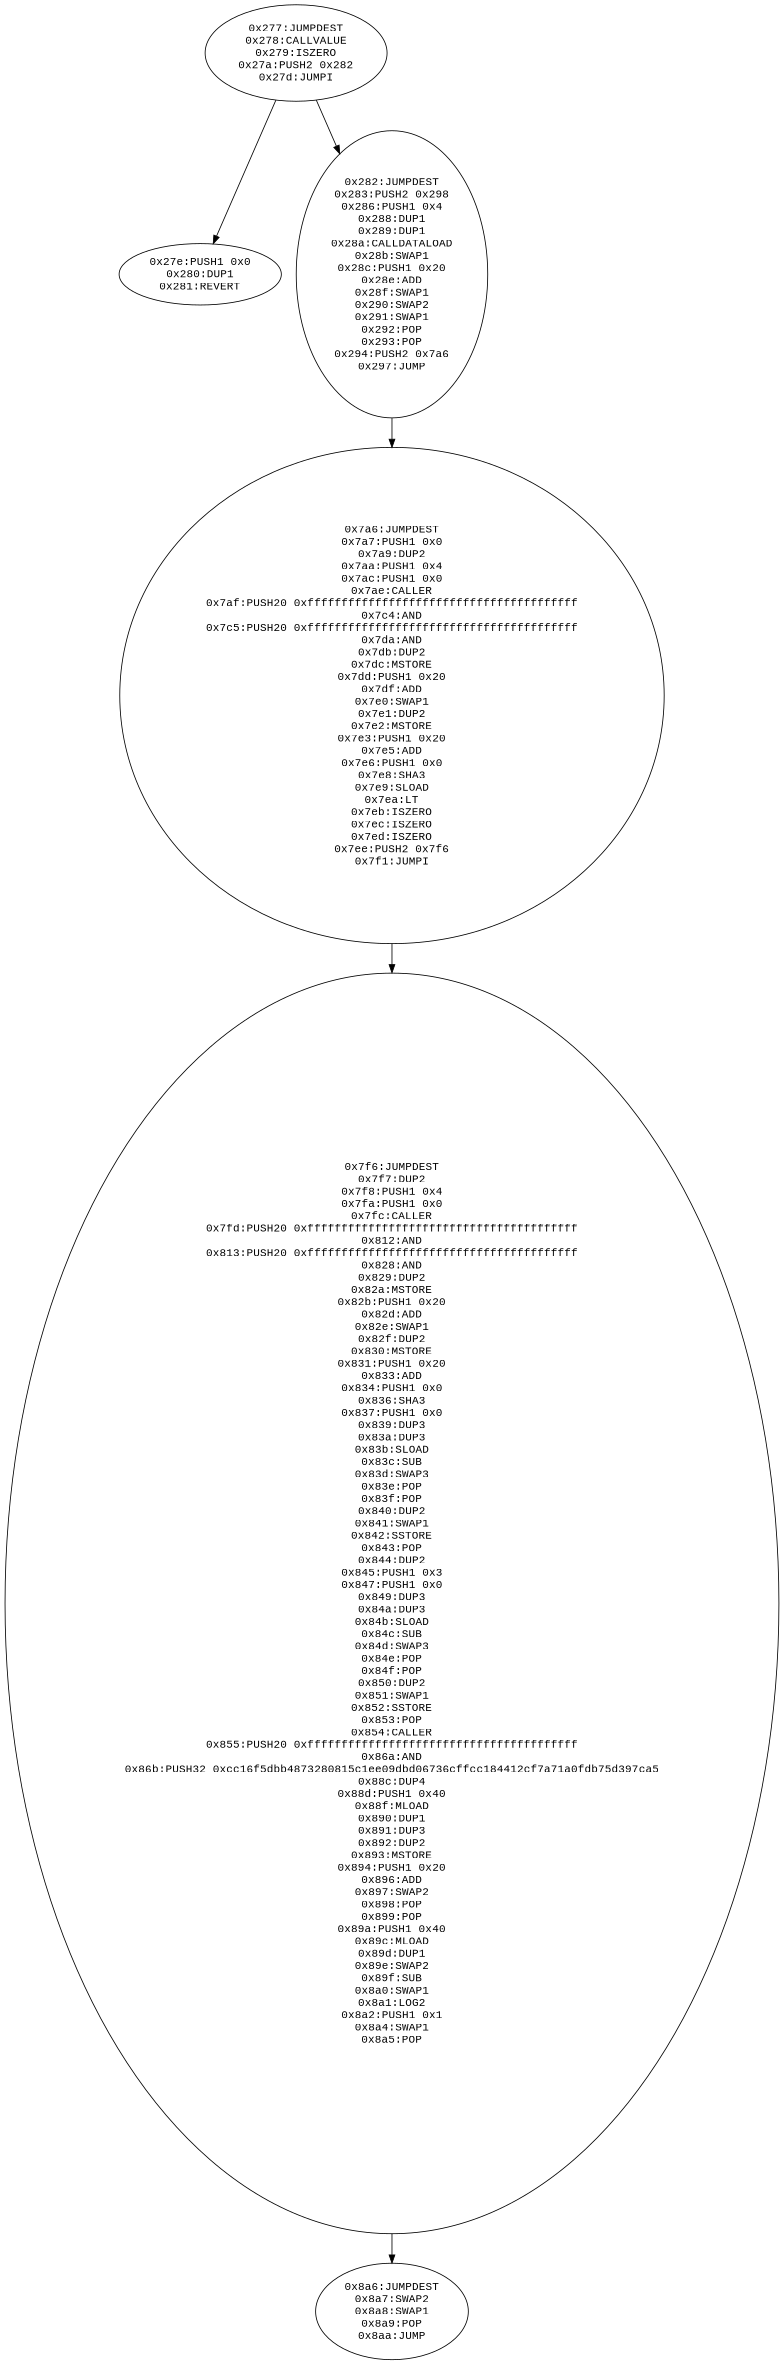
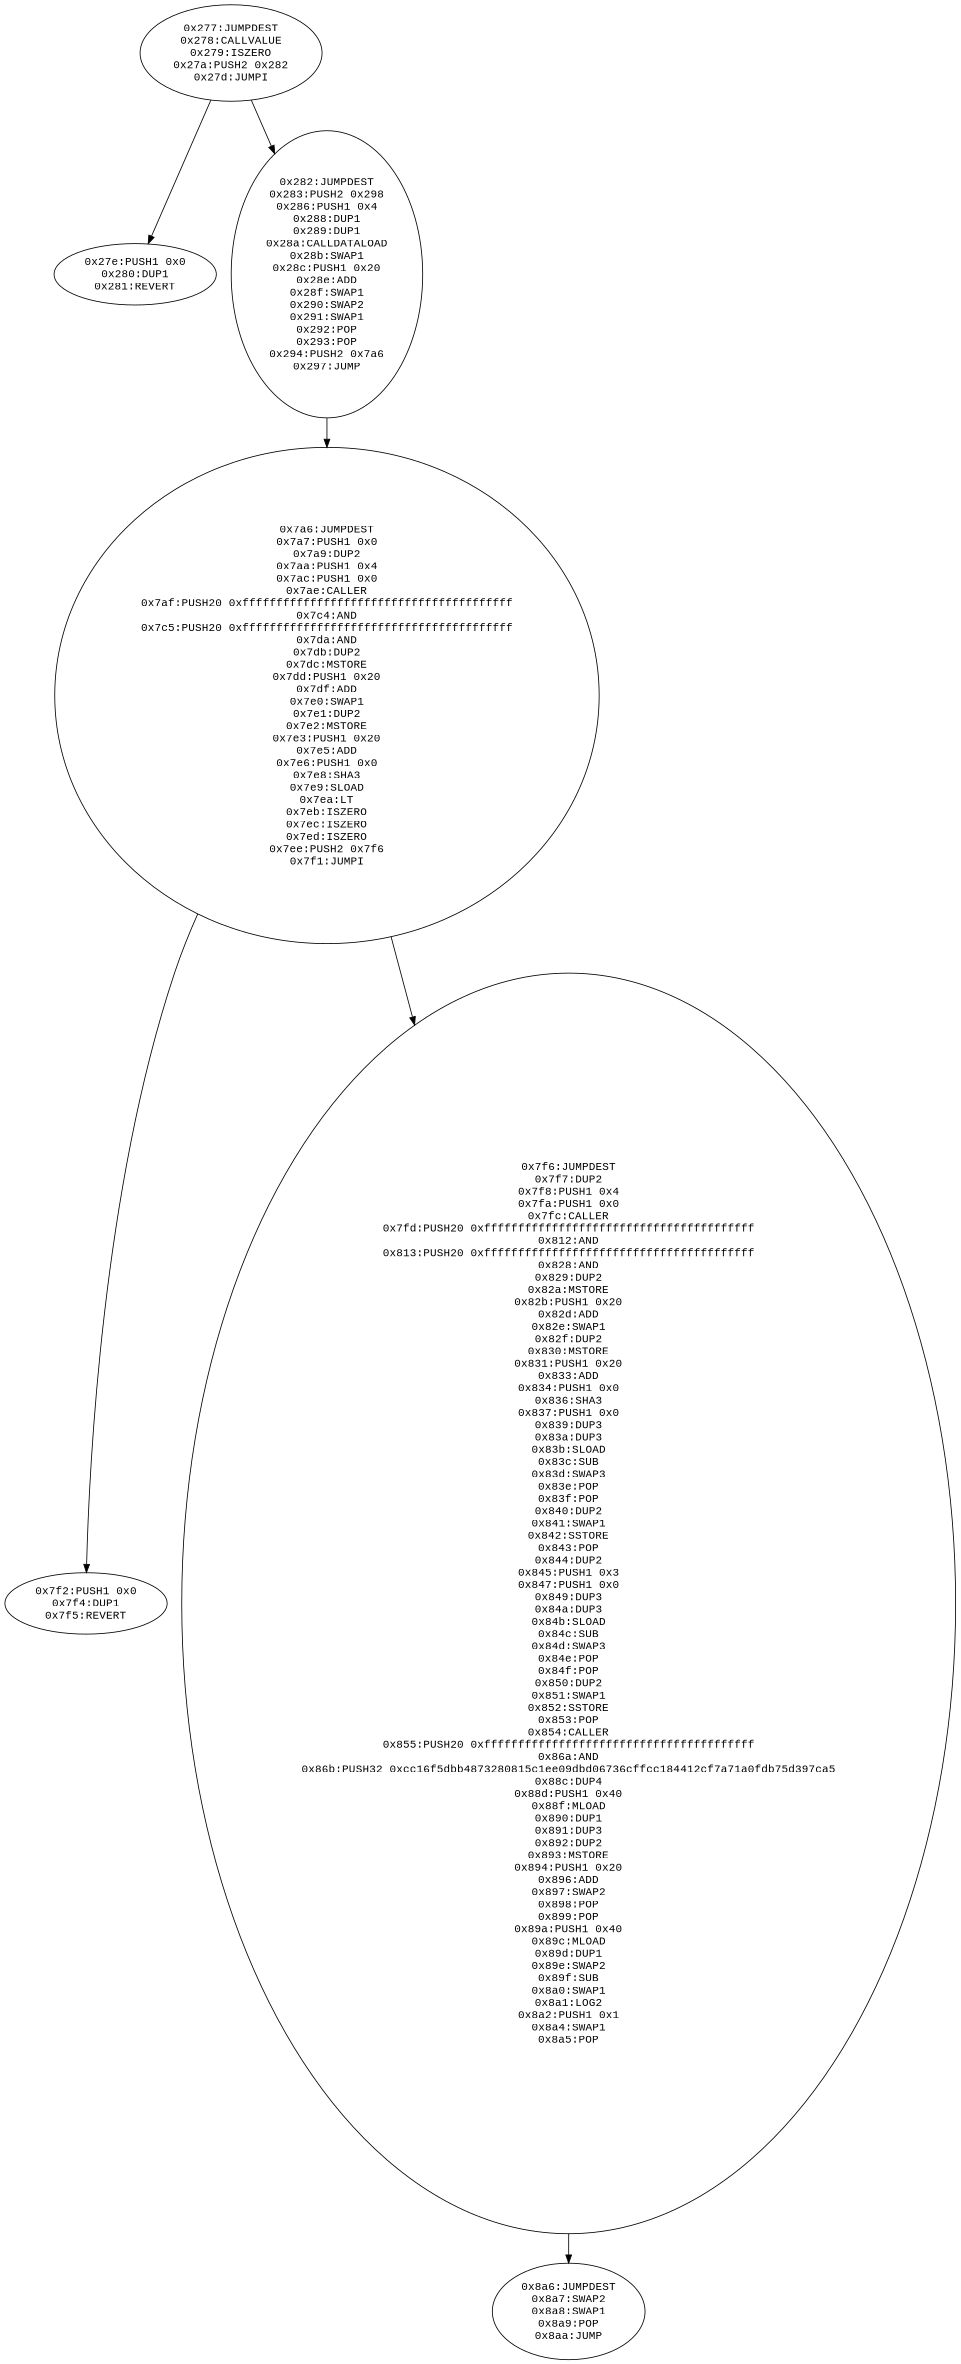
node "0x7f2:PUSH1 0x0 0x7f4:DUP1 0x7f5:REVERT": added
